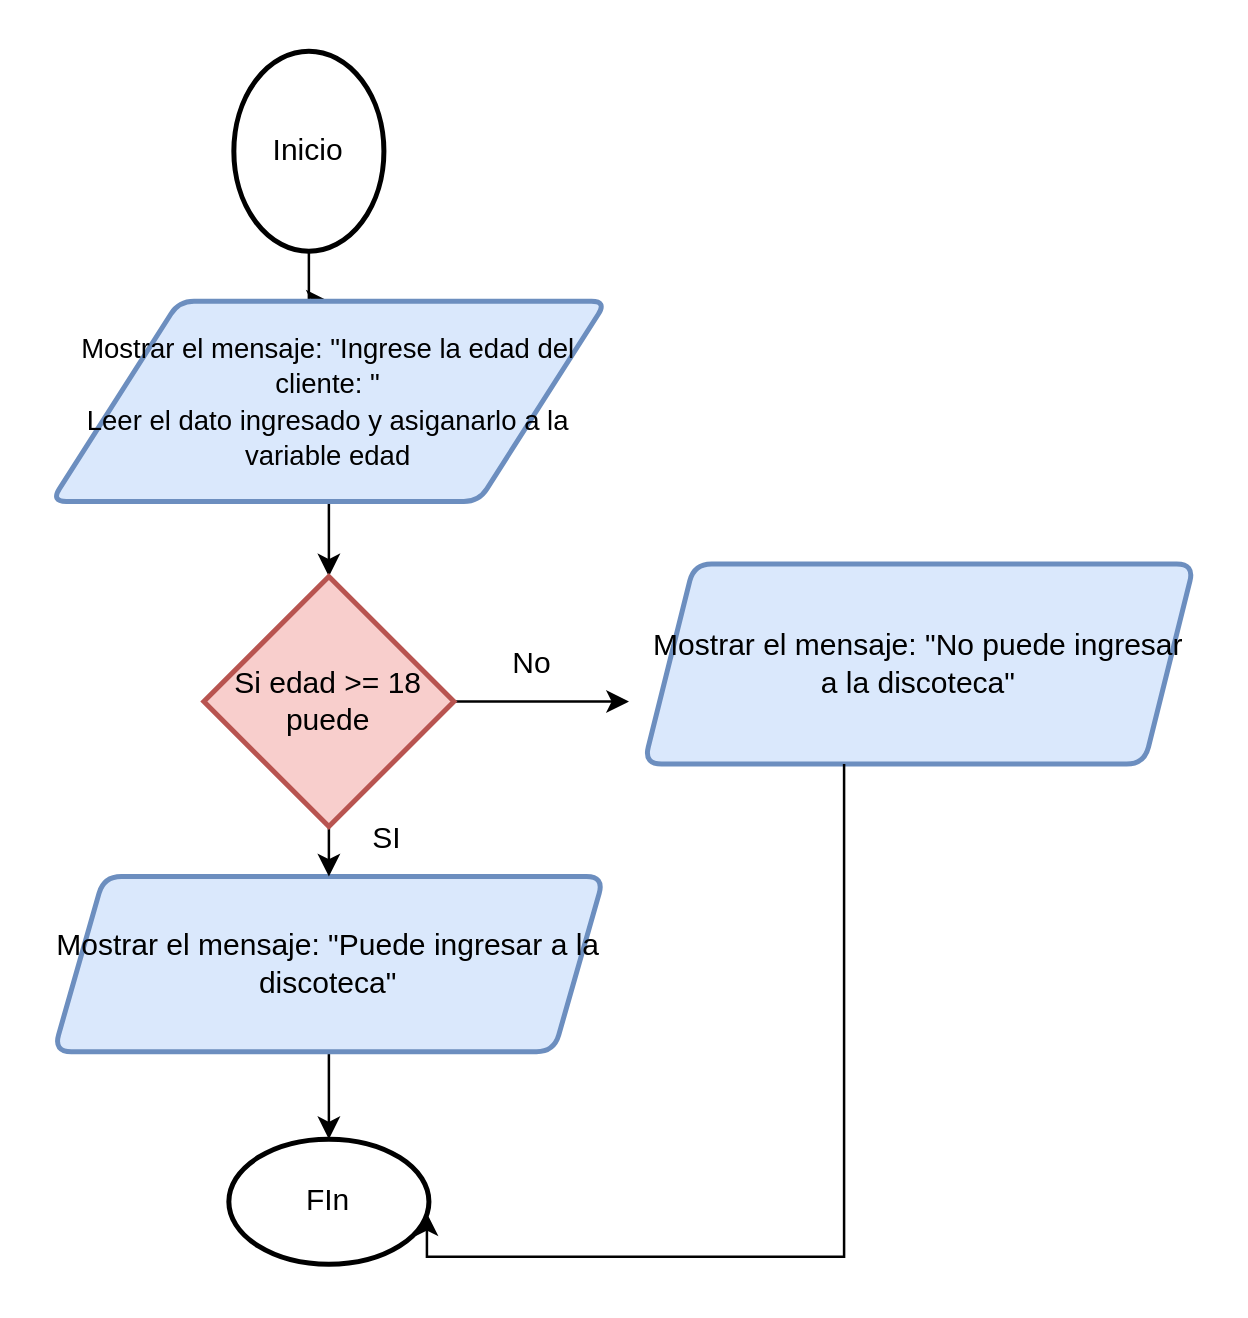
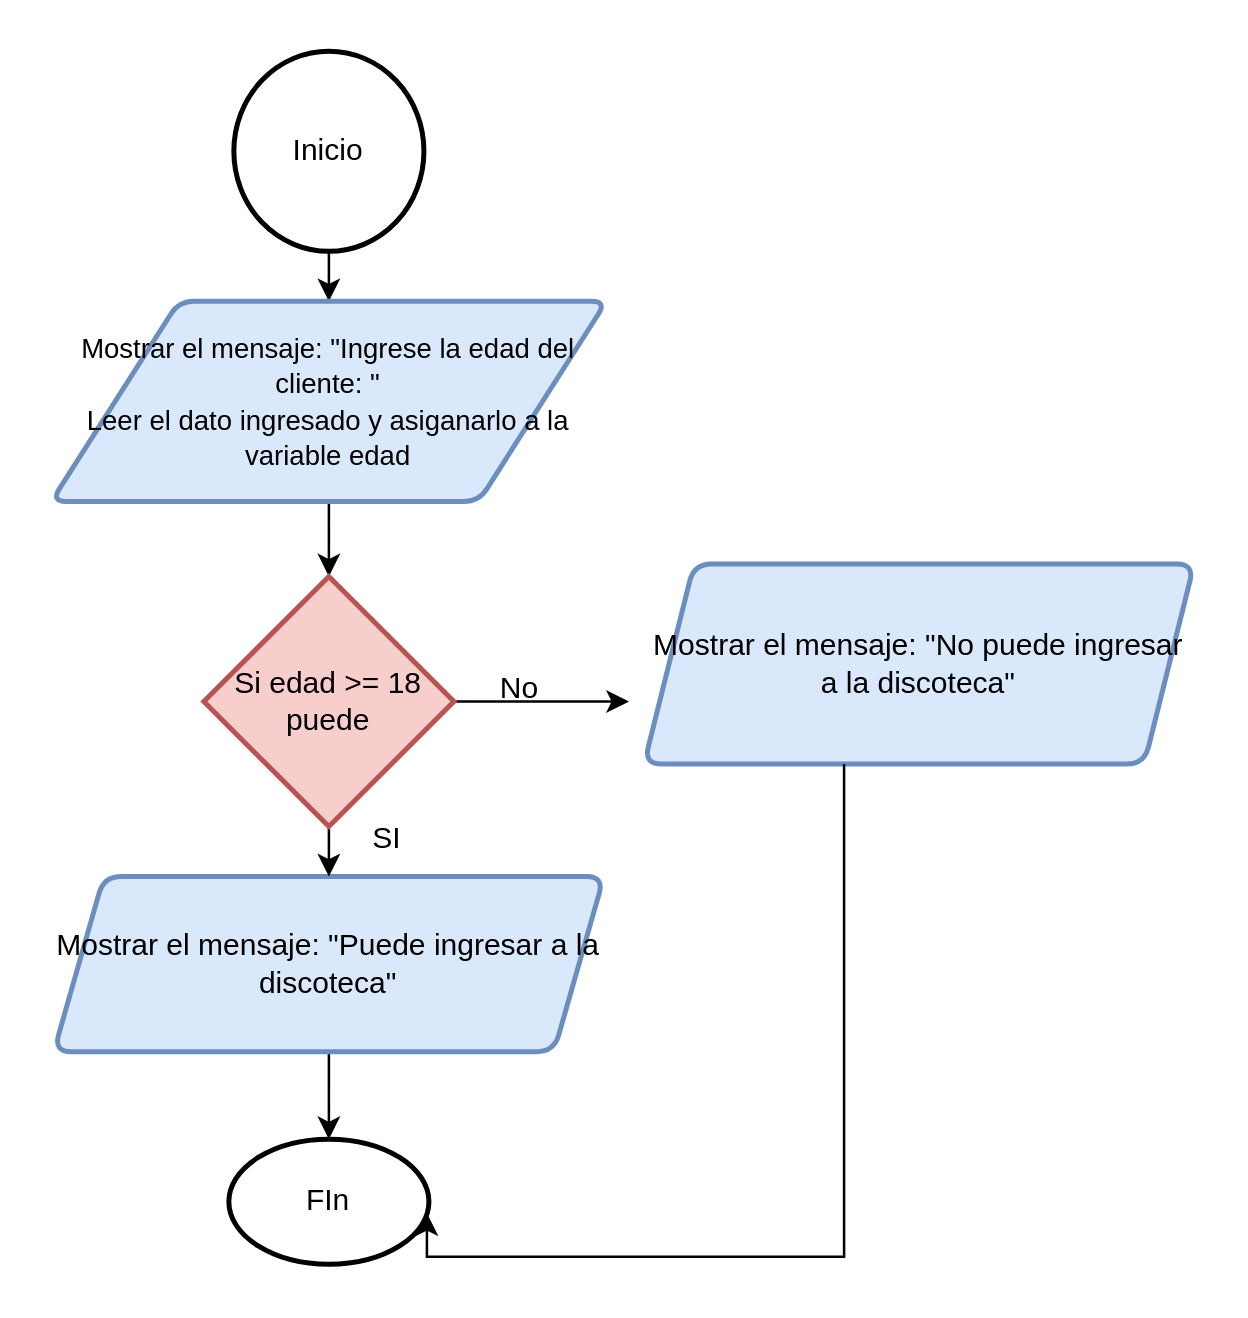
node "Inicio": size 150x200 -> 190x200
node "No": moved (531, 664) -> (519, 689)
